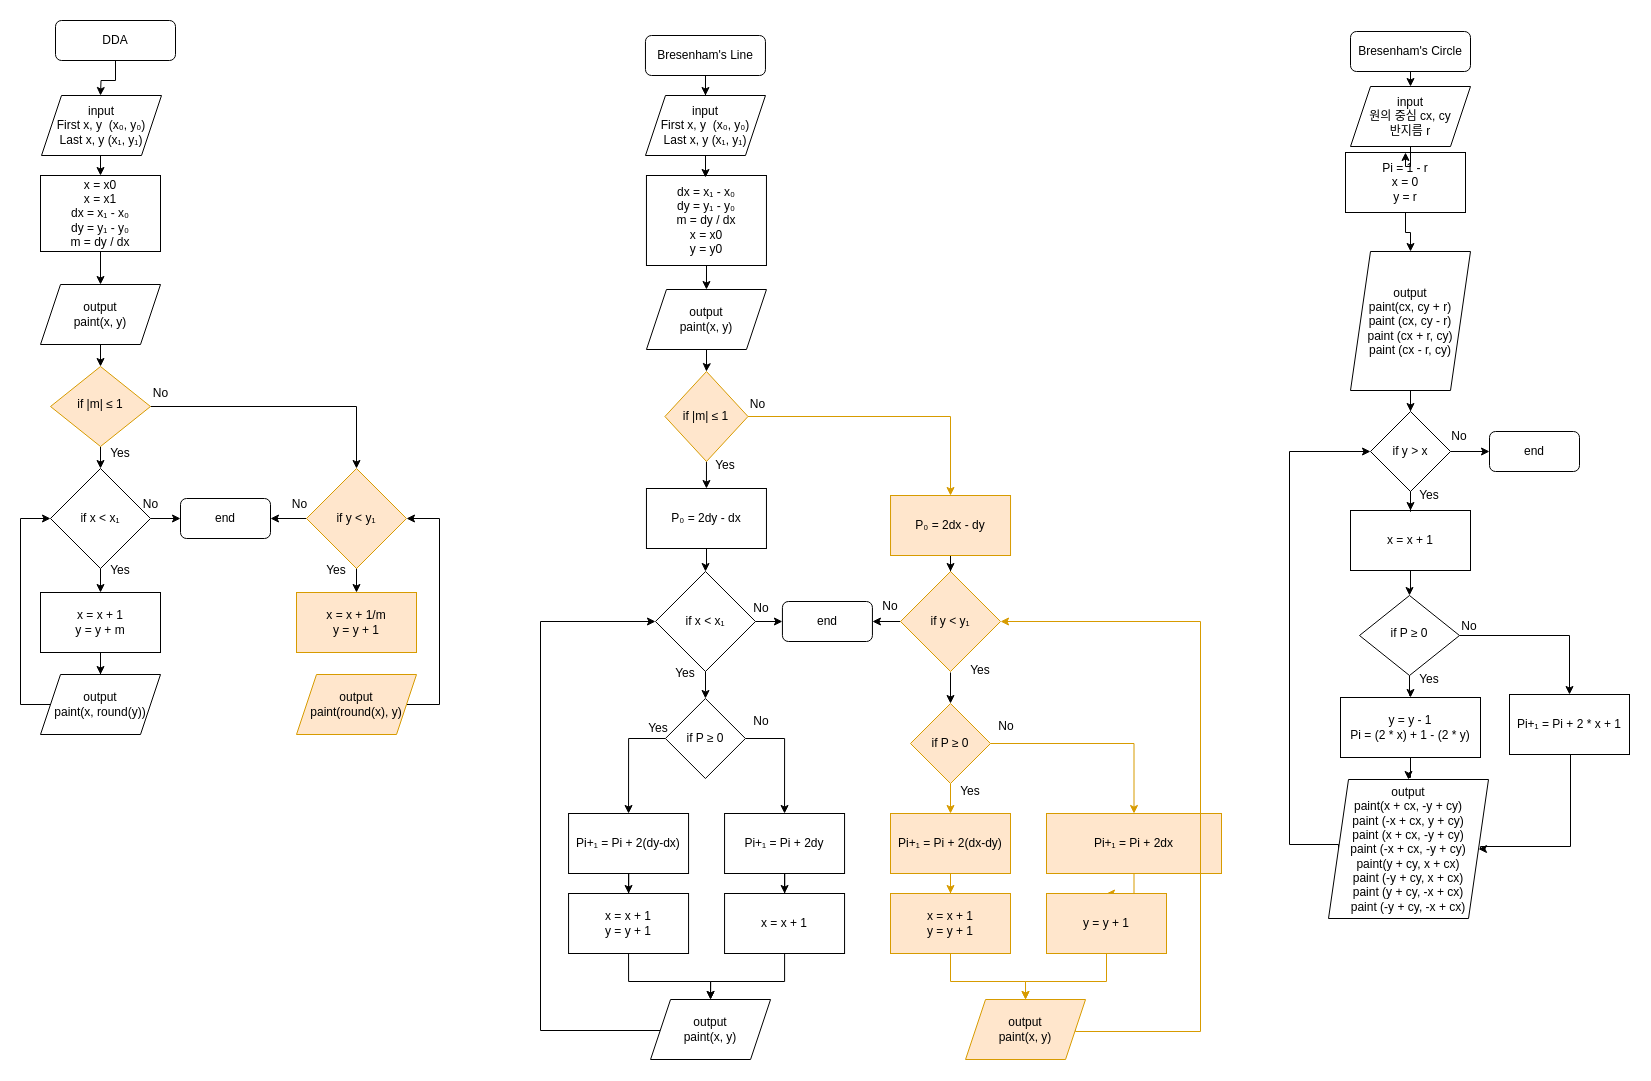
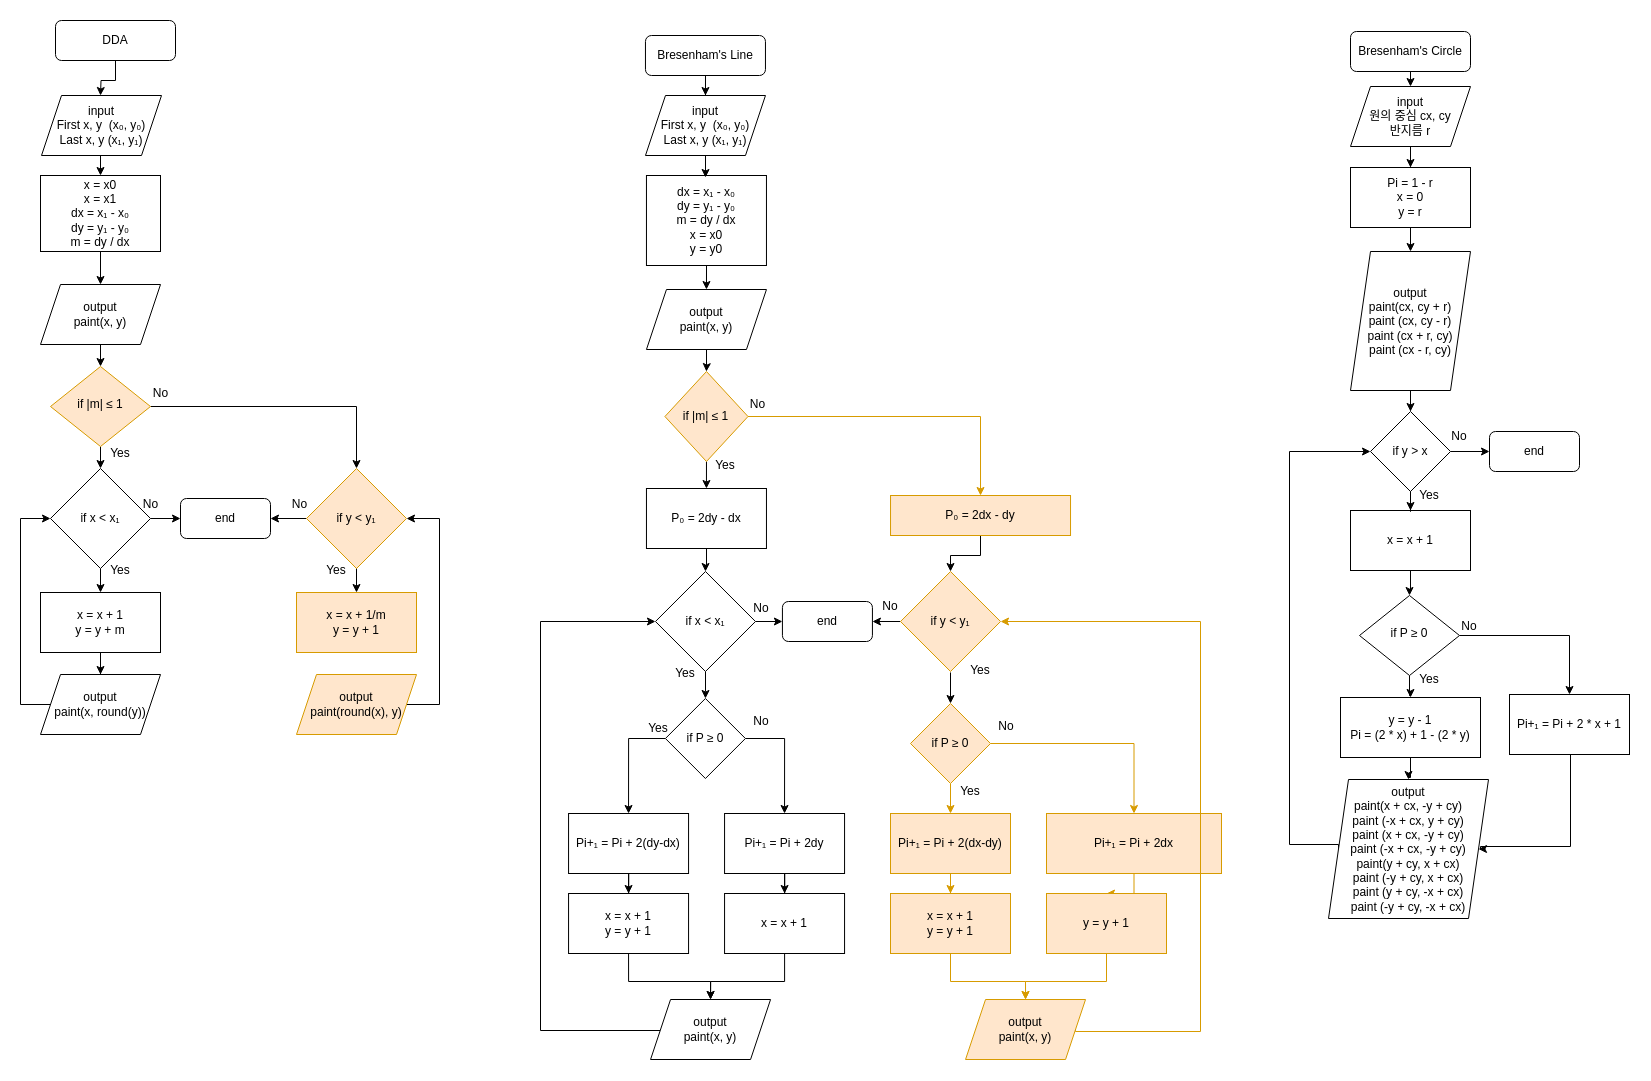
node "Pi = 1 - r x = 0 y = r": moved (1406, 183) -> (1411, 198)
node "P₀ = 2dx - dy": size 120x60 -> 180x40
